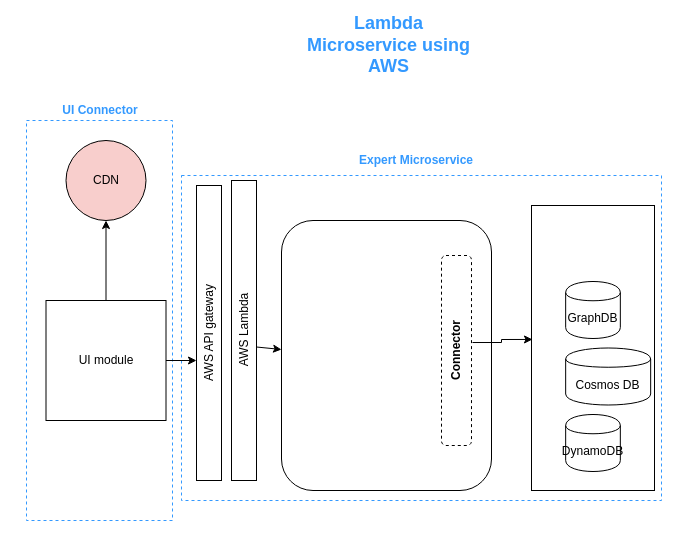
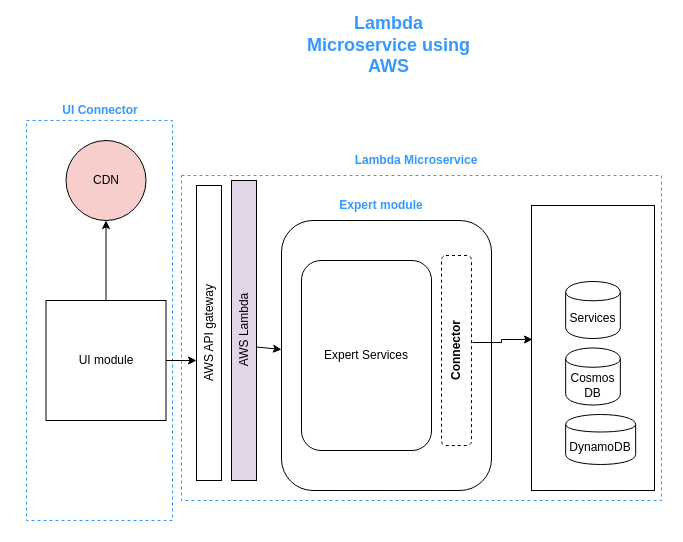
node "Expert Microservice": label "Expert Microservice" -> "Lambda Microservice"
node "Expert module": added
node "GraphDB": label "GraphDB" -> "Services"
node "AWS Lambda": fillcolor #ffffff -> #e1d5e7
node "Expert Services": added
node "Cosmos DB": size 85x57 -> 55x57
node "DynamoDB": size 55x57 -> 70x50
